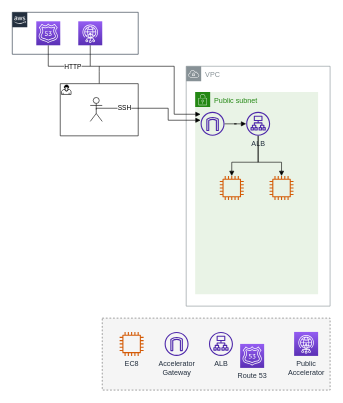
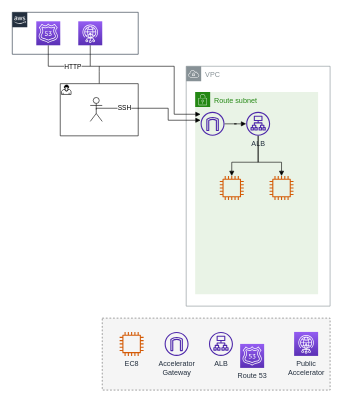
node "Public subnet": label "Public subnet" -> "Route subnet"
